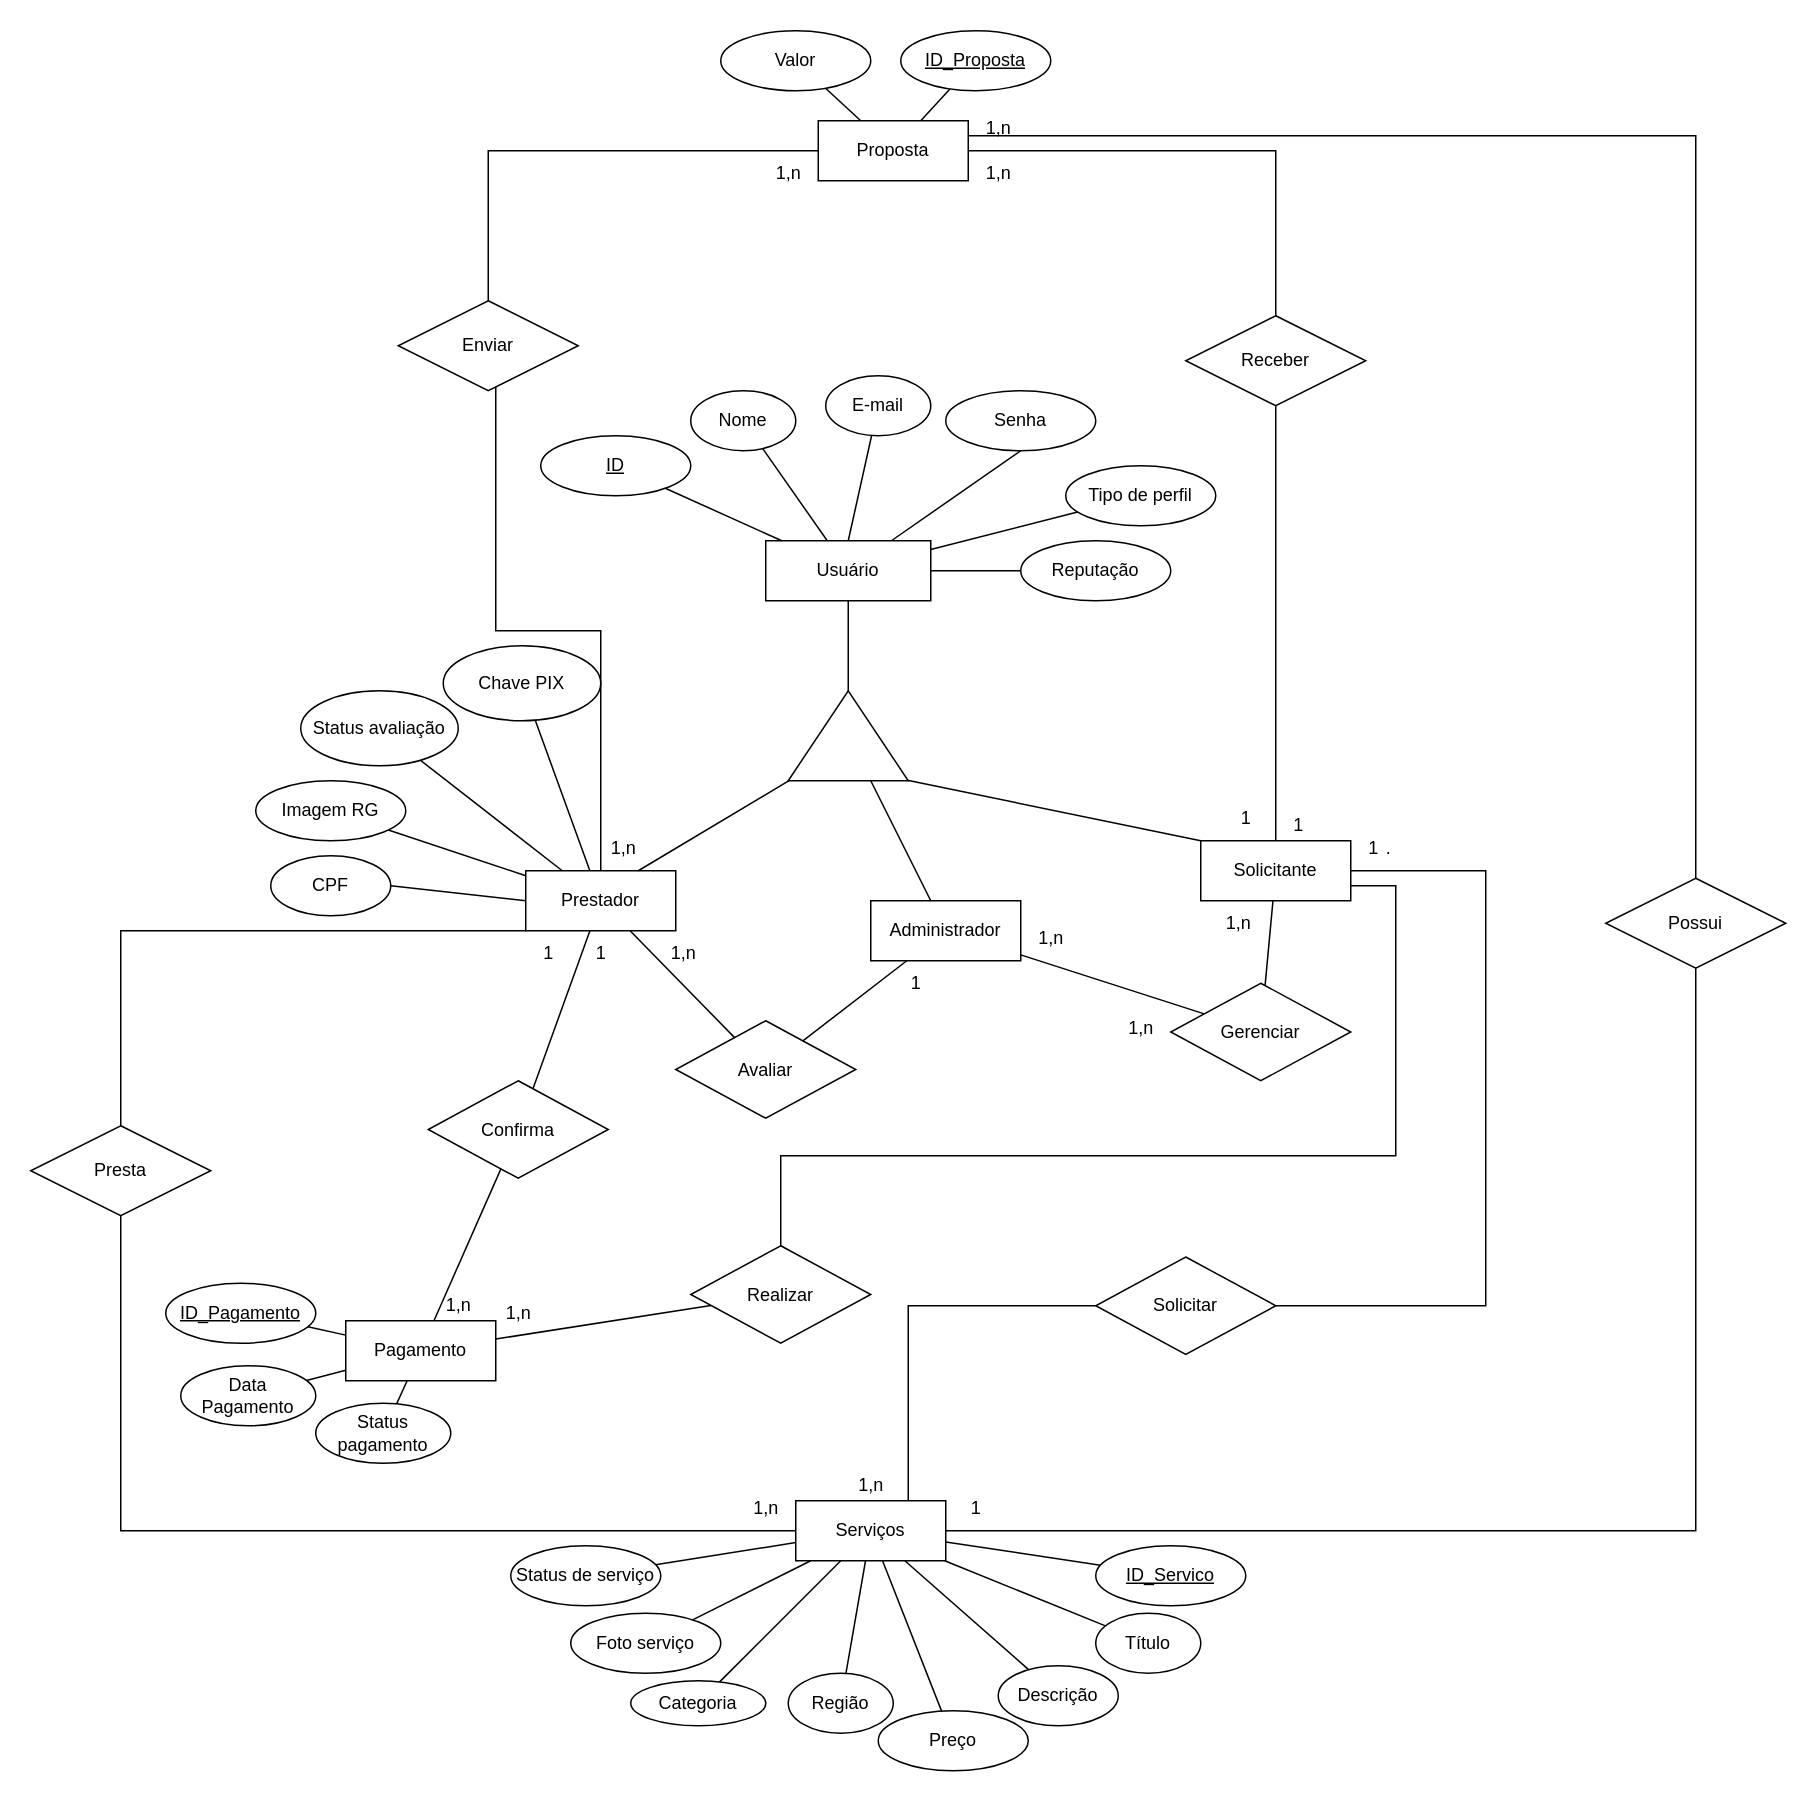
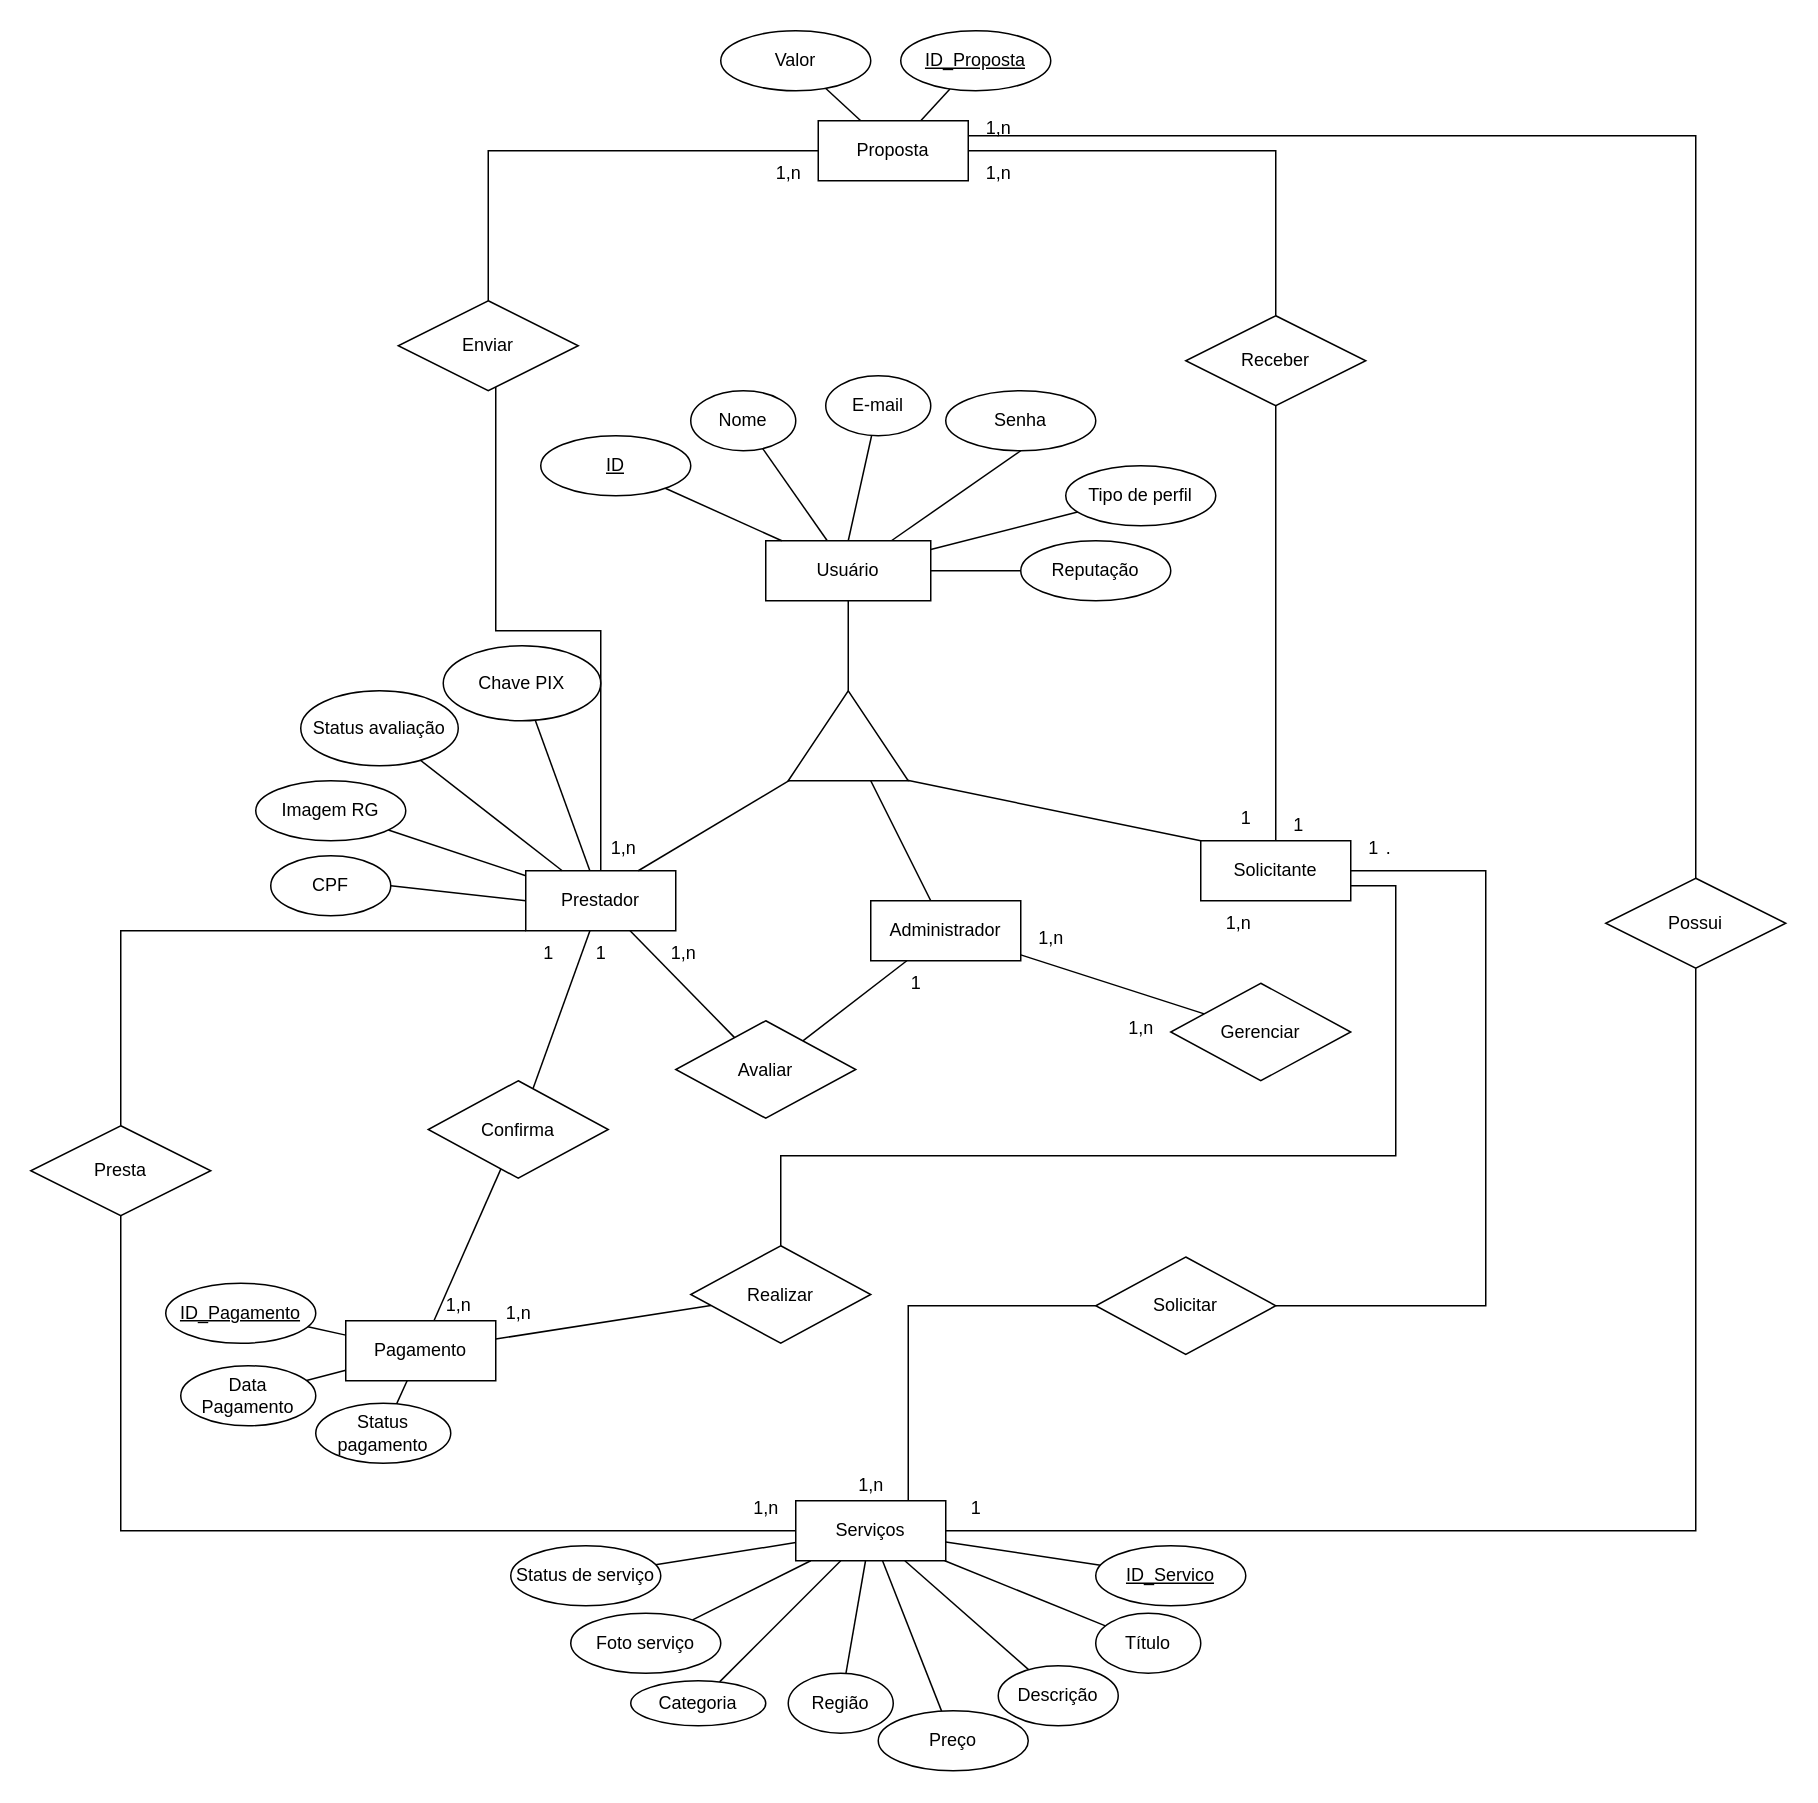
edge "Solicitante" -- "Gerenciar": removed
